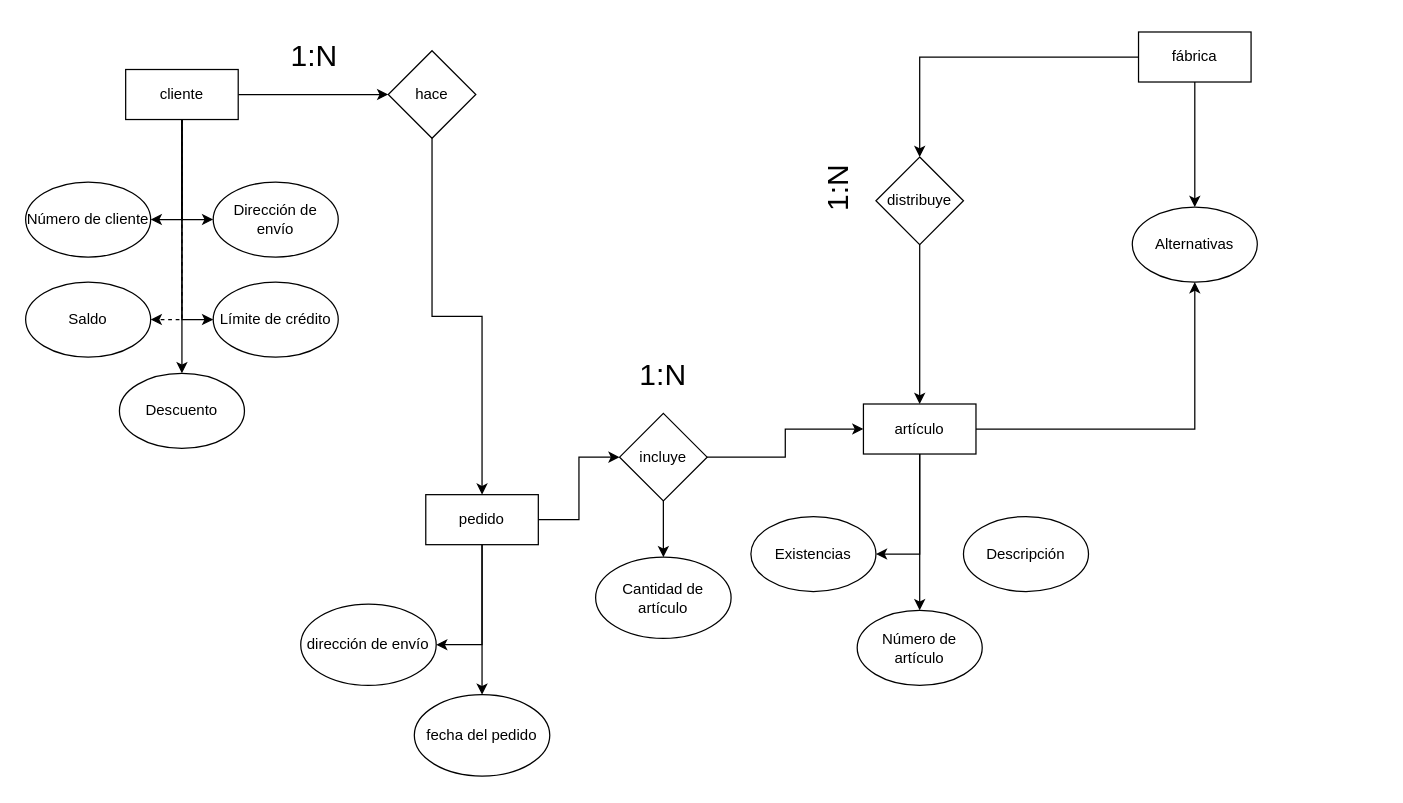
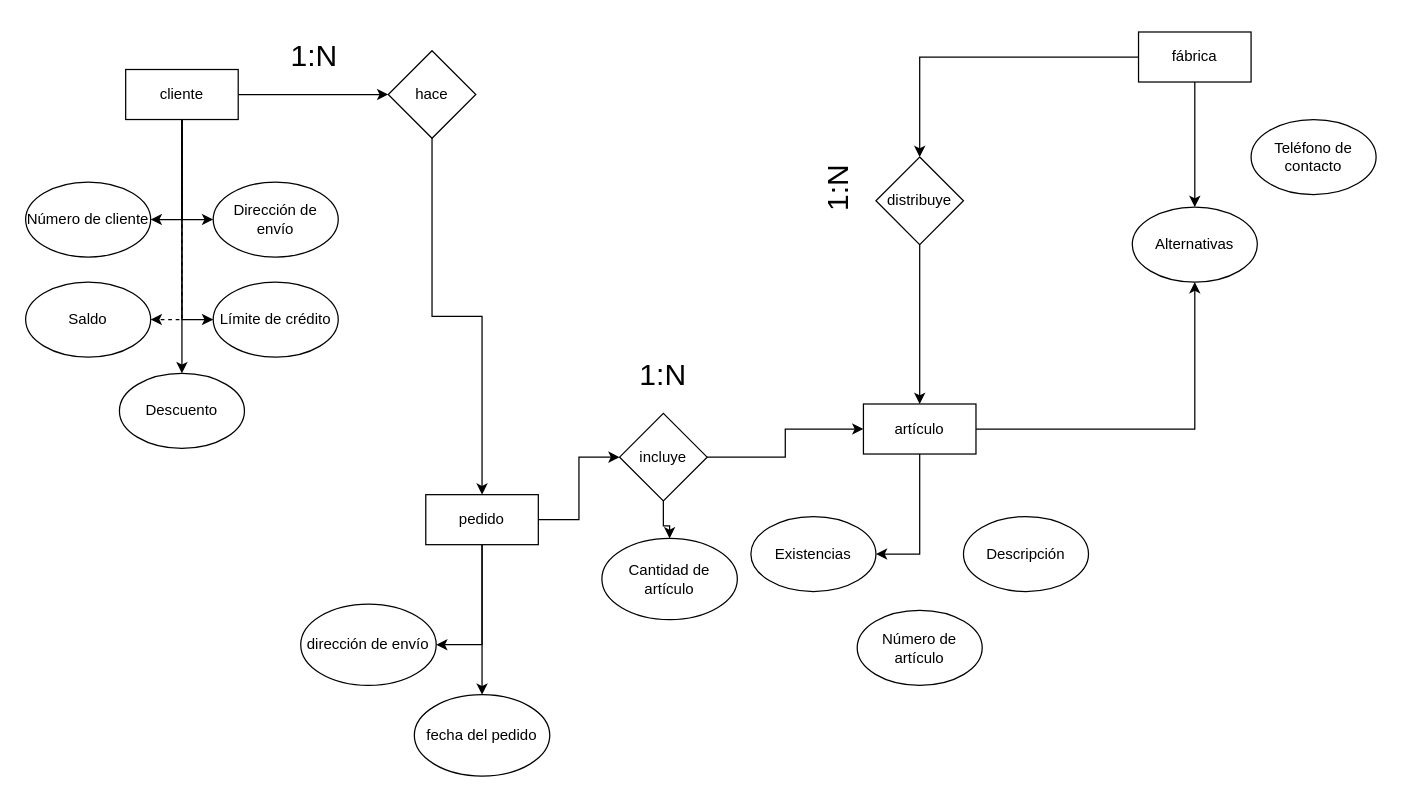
node "Teléfono de contacto": added
edge "artículo" -> "Número de artículo": removed
node "Cantidad de artículo": moved (663, 598) -> (669, 579)
